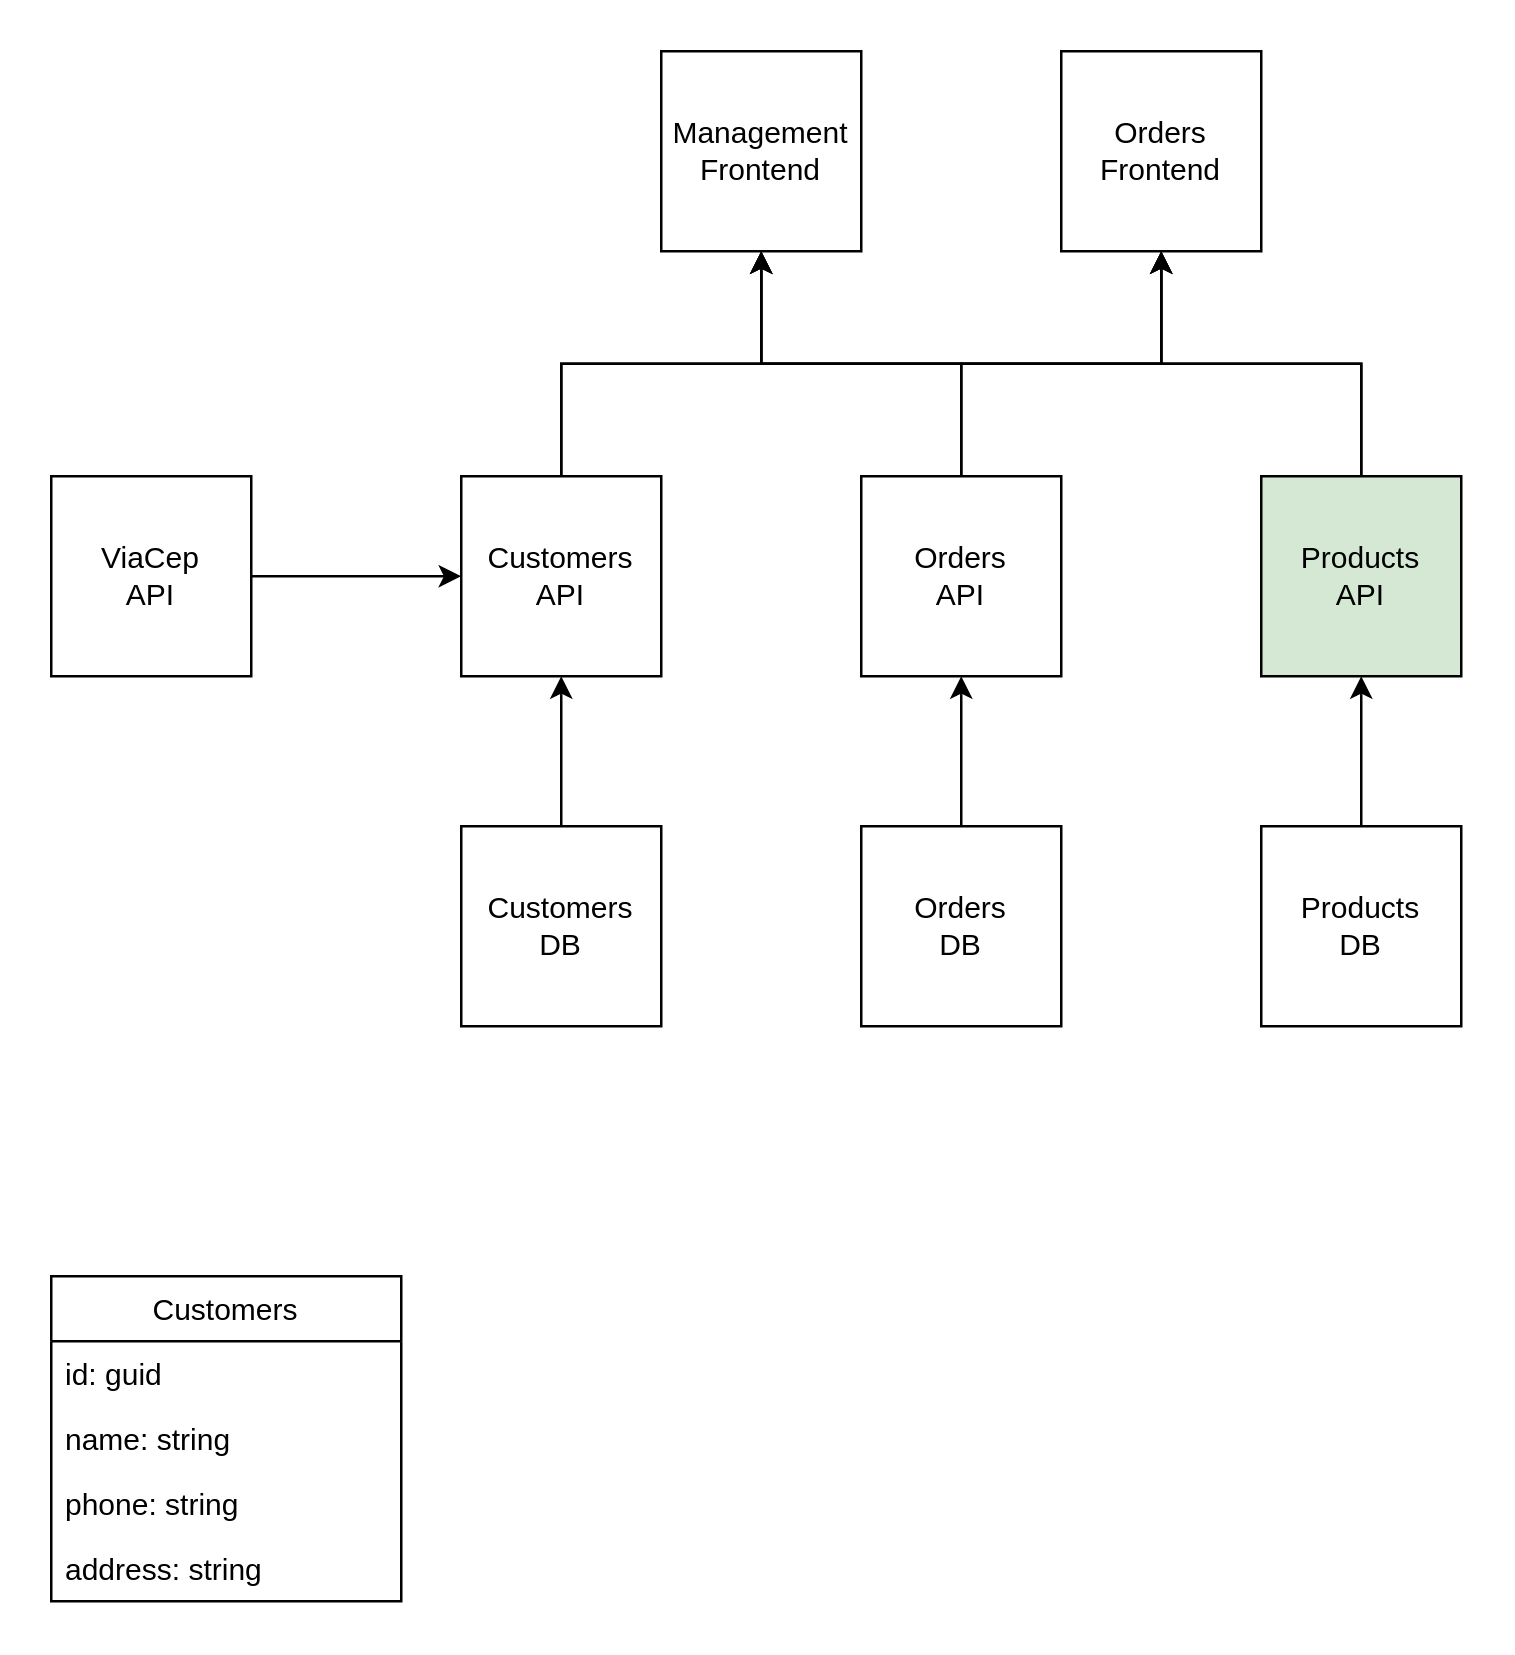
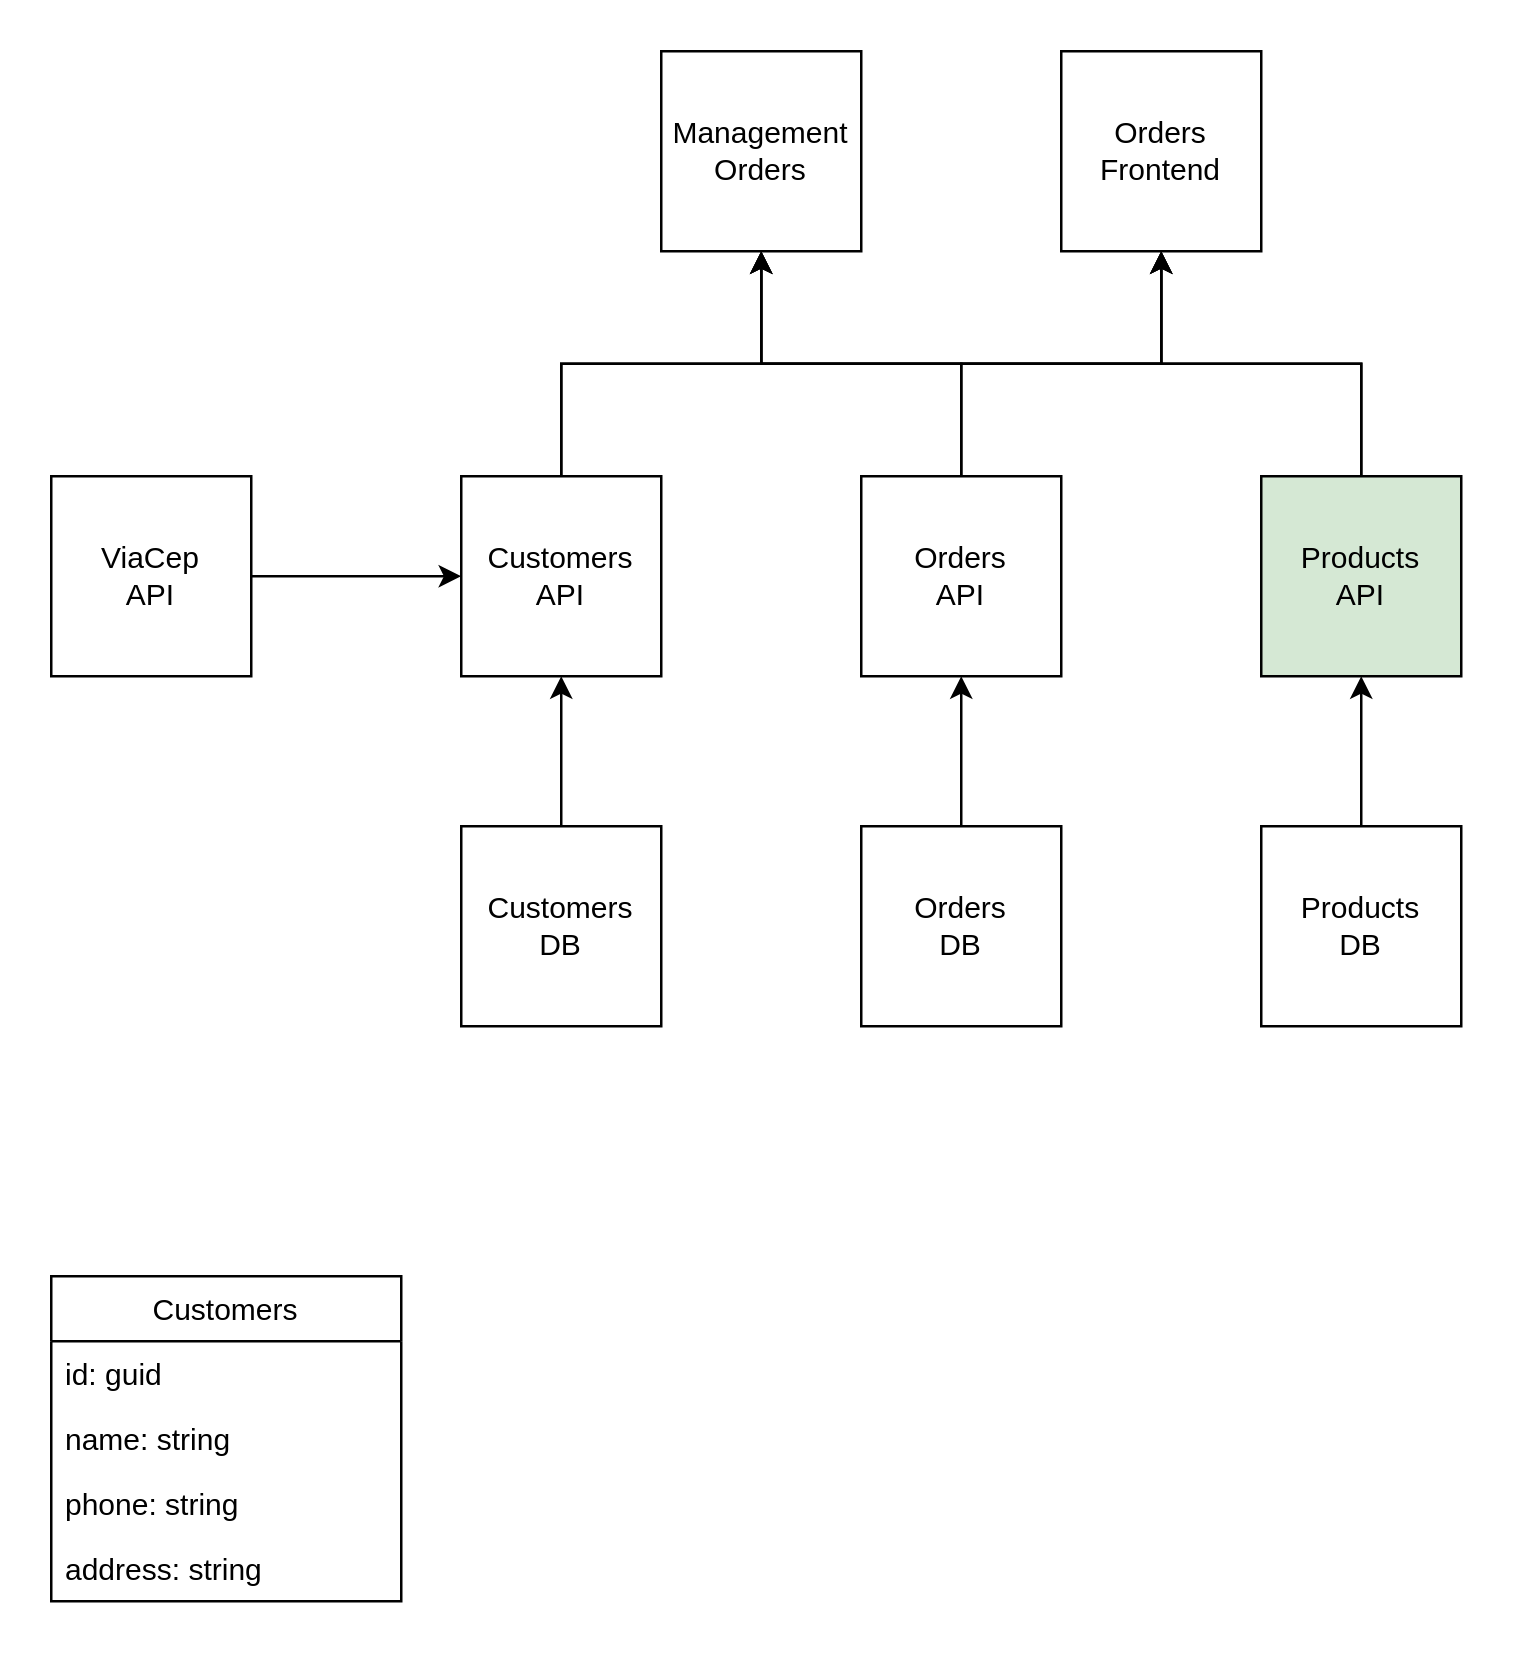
node "Management Frontend": label "Management Frontend" -> "Management Orders"
